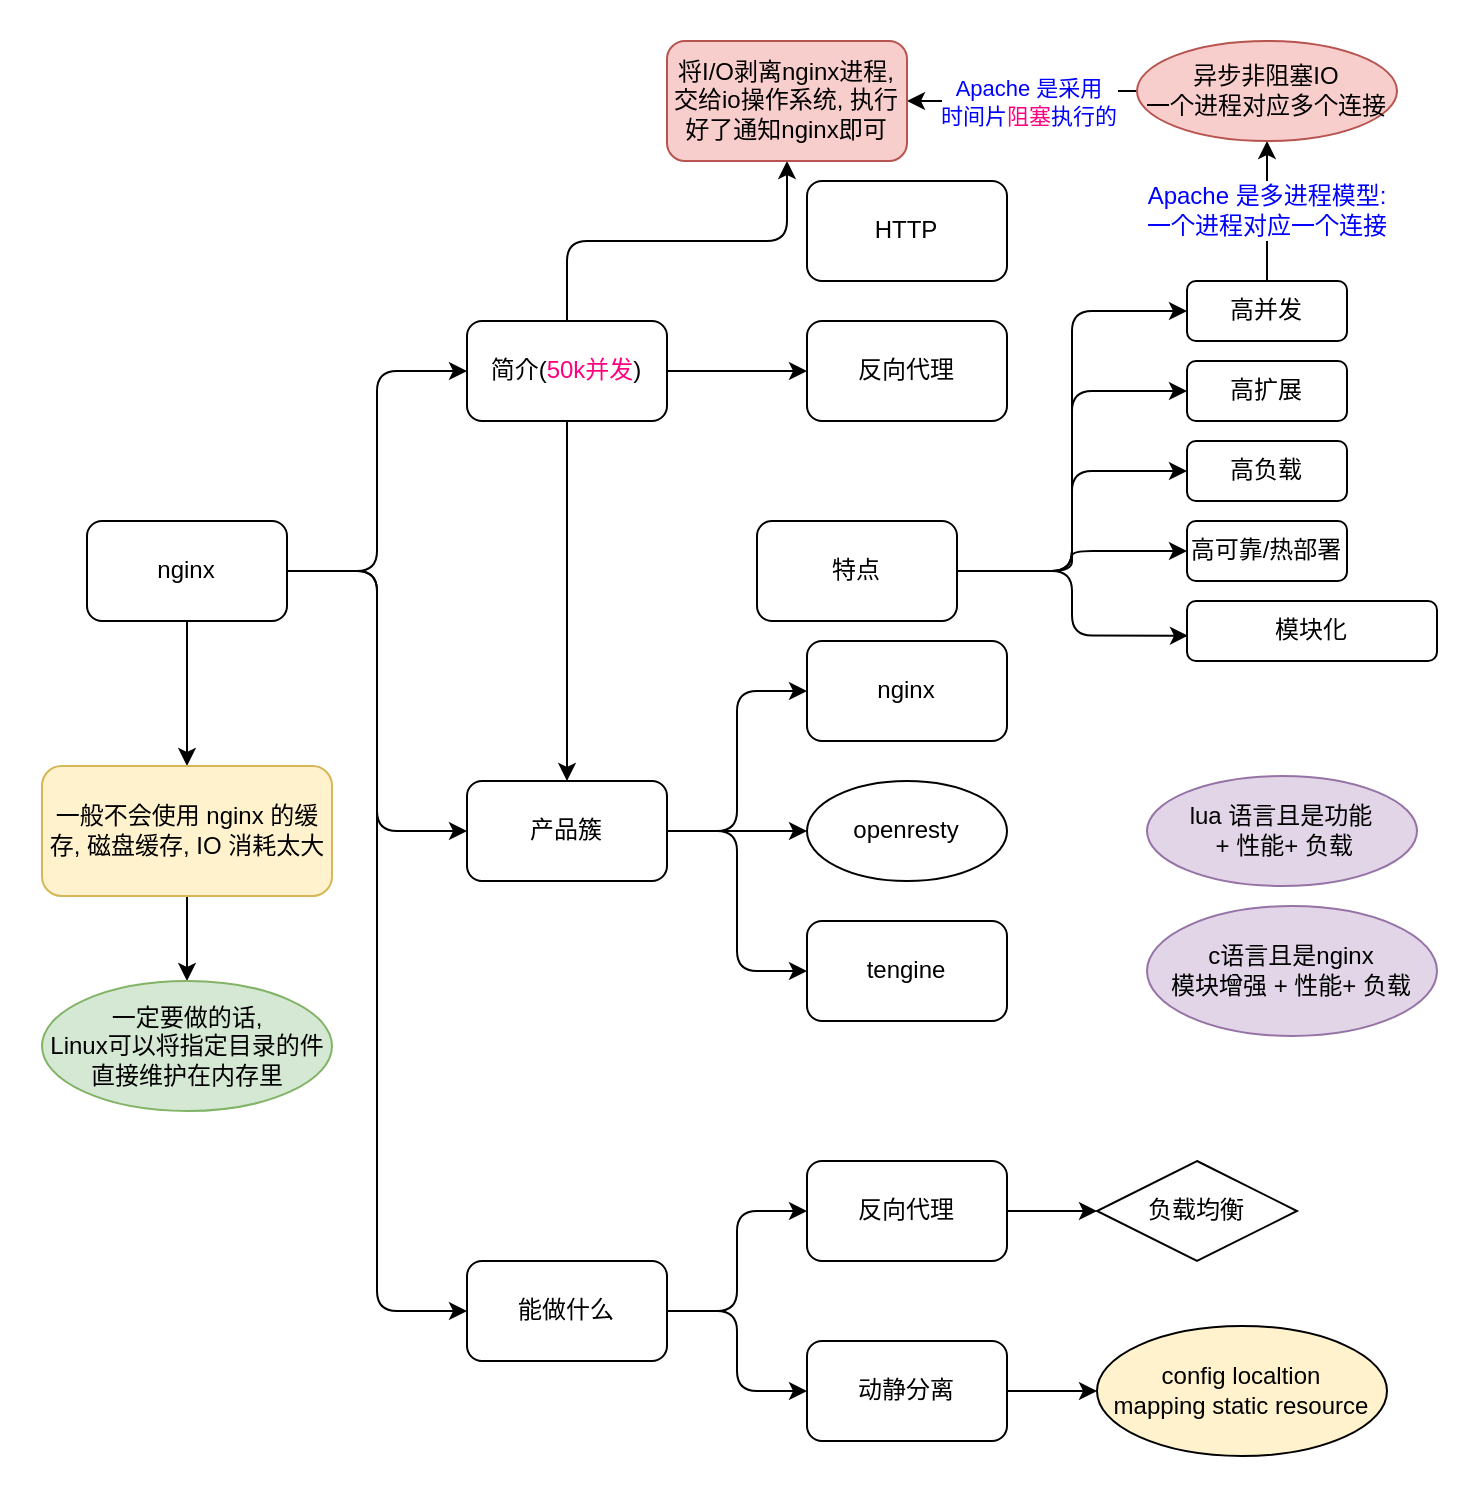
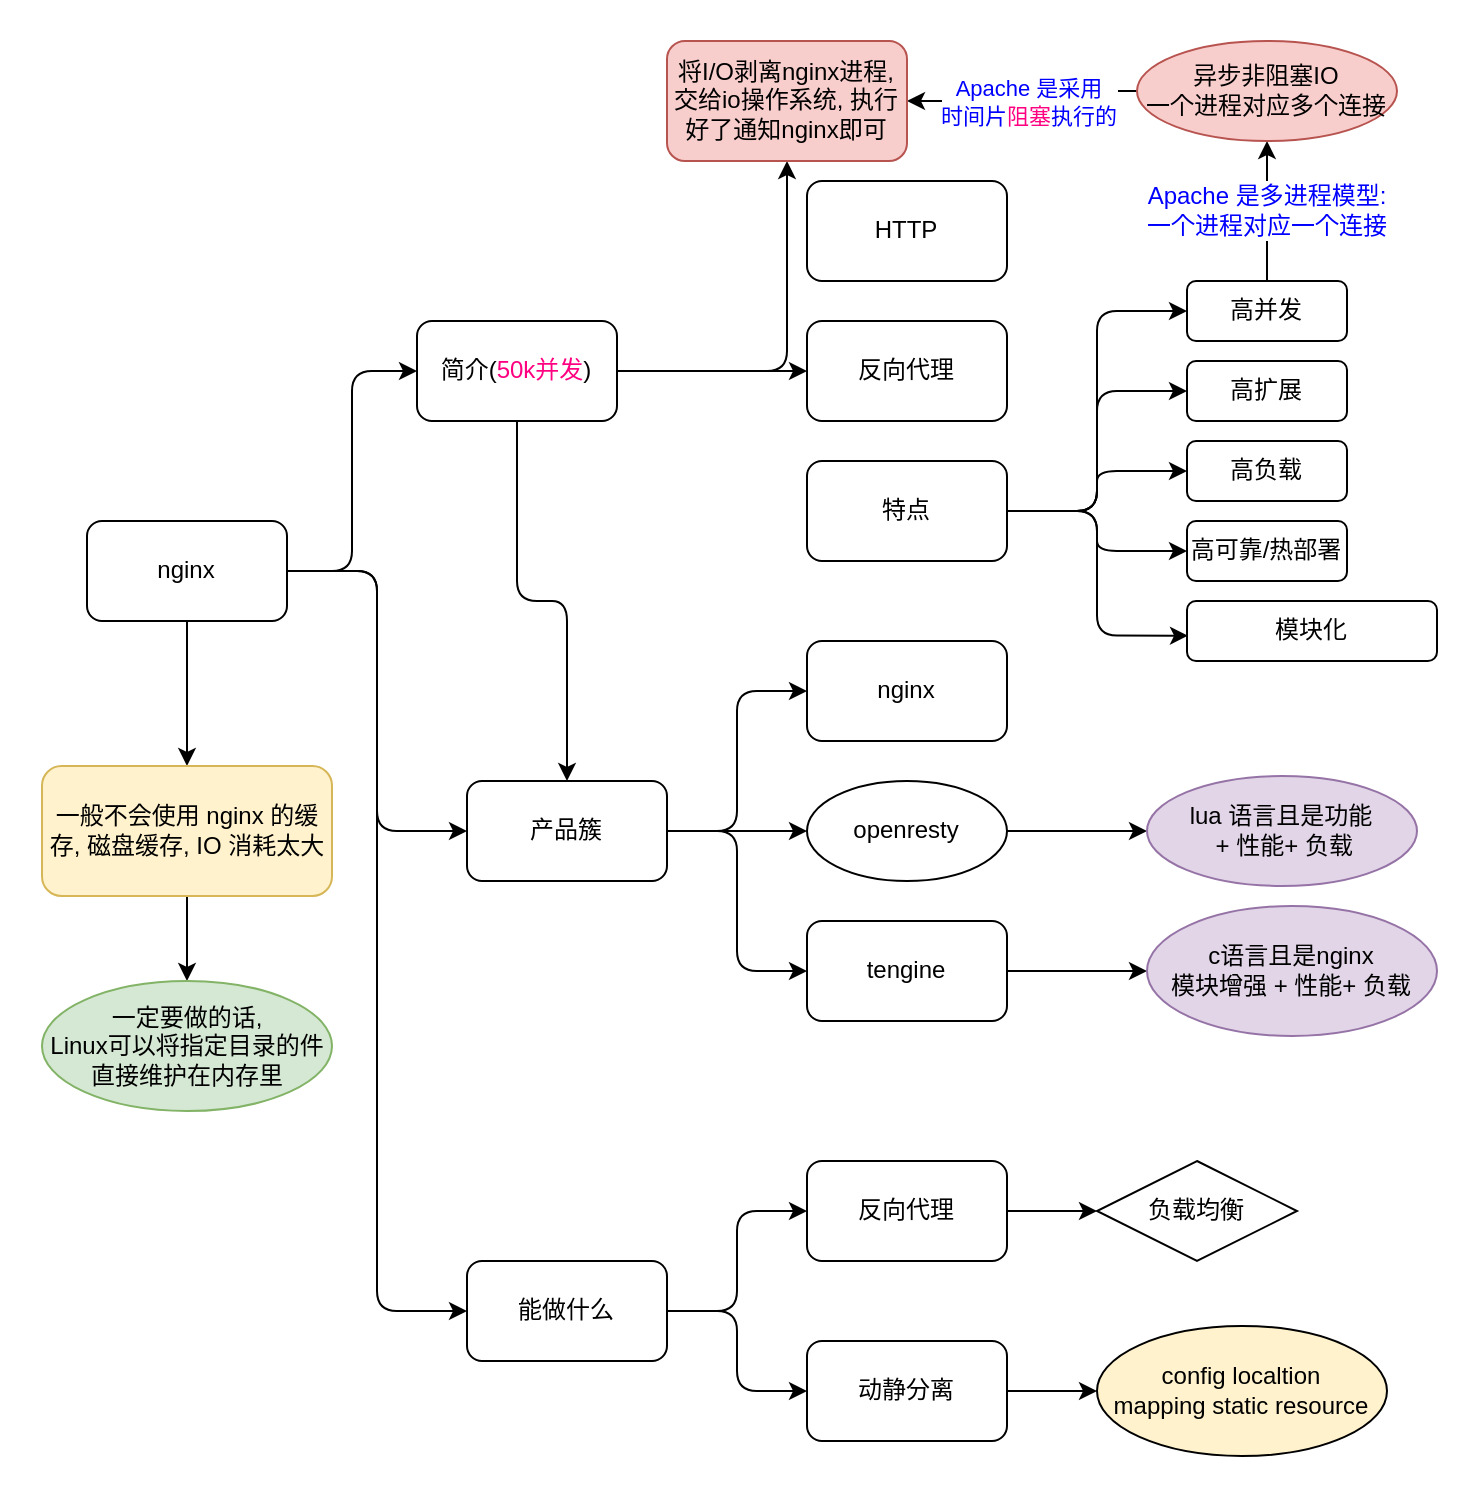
node "简介(50k并发)": moved (567, 371) -> (517, 371)
node "特点": moved (857, 571) -> (907, 511)
edge "openresty" -> "lua 语言且是功能 + 性能+ 负载": added
edge "tengine" -> "c语言且是nginx 模块增强 + 性能+ 负载": added
